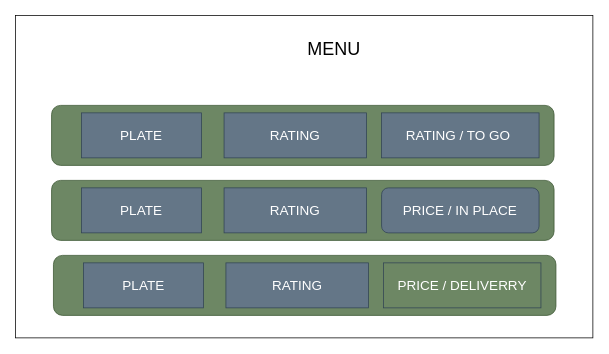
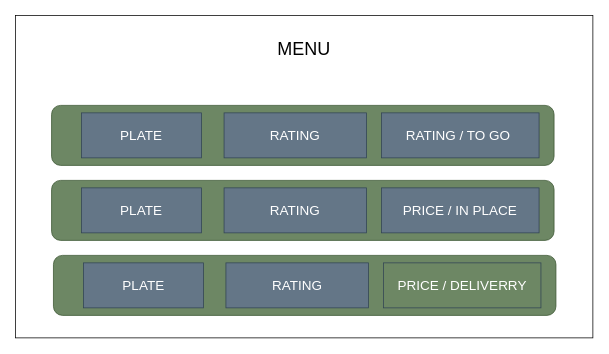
node "MENU": moved (334, 49) -> (304, 49)
node "PRICE / IN PLACE": shape rounded rectangle -> rectangle
